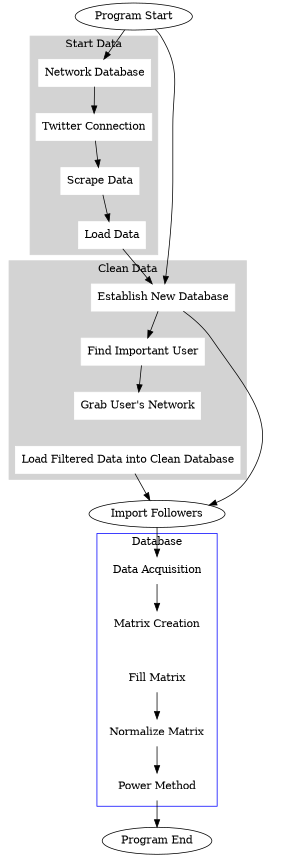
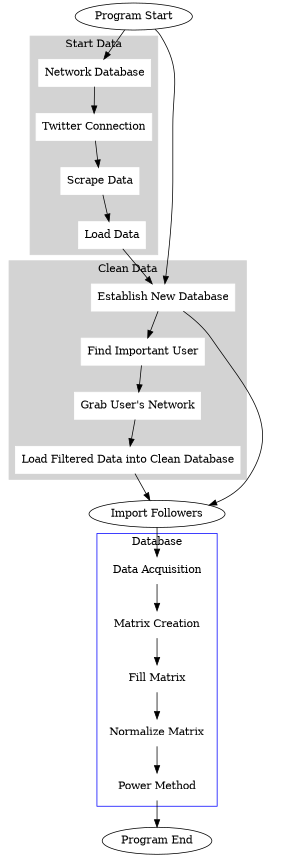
edge "Grab User's Network" -> "Load Filtered Data into Clean Database": added
edge "Matrix Creation" -> "Fill Matrix": added
